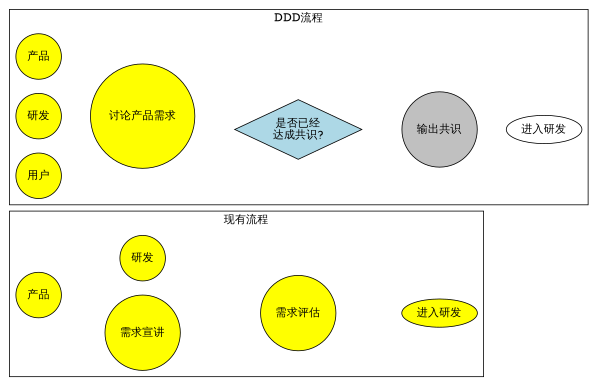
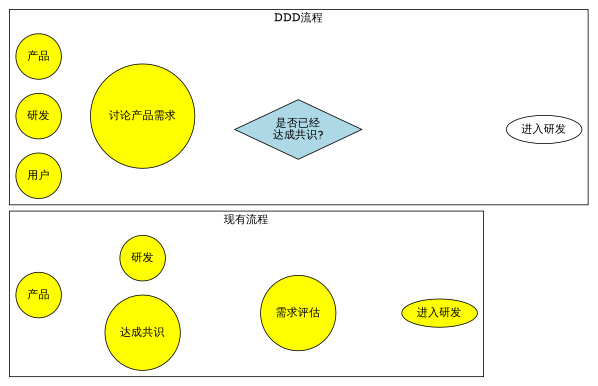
node "输出共识": removed
node "需求宣讲": label "需求宣讲" -> "达成共识"
